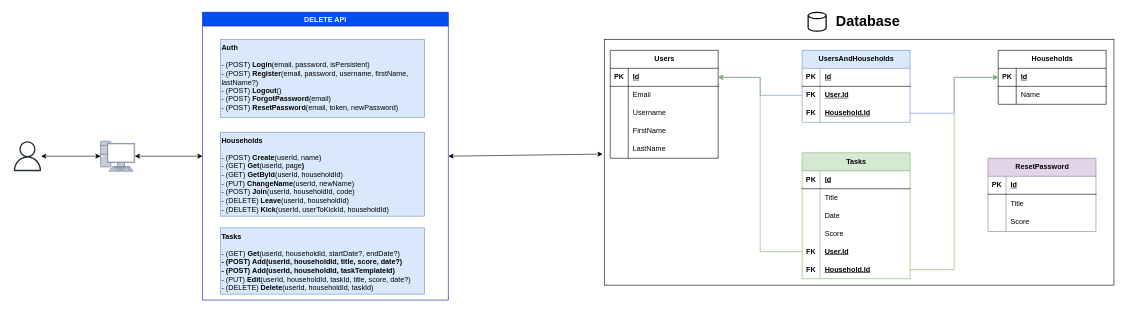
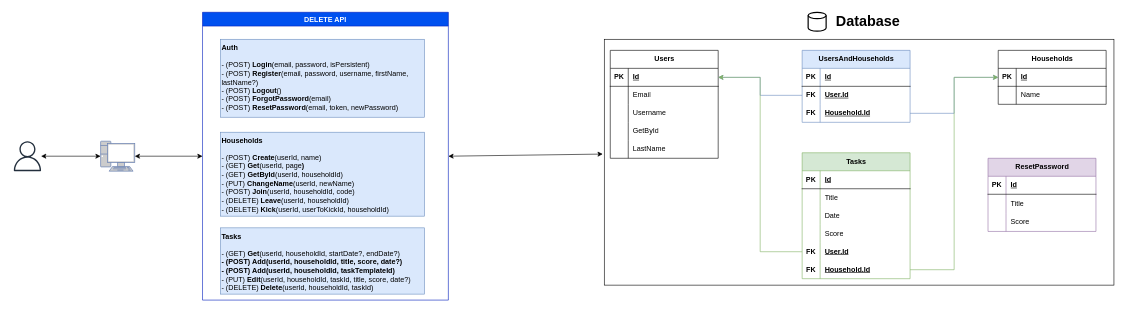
node "FirstName": label "FirstName" -> "GetById"
